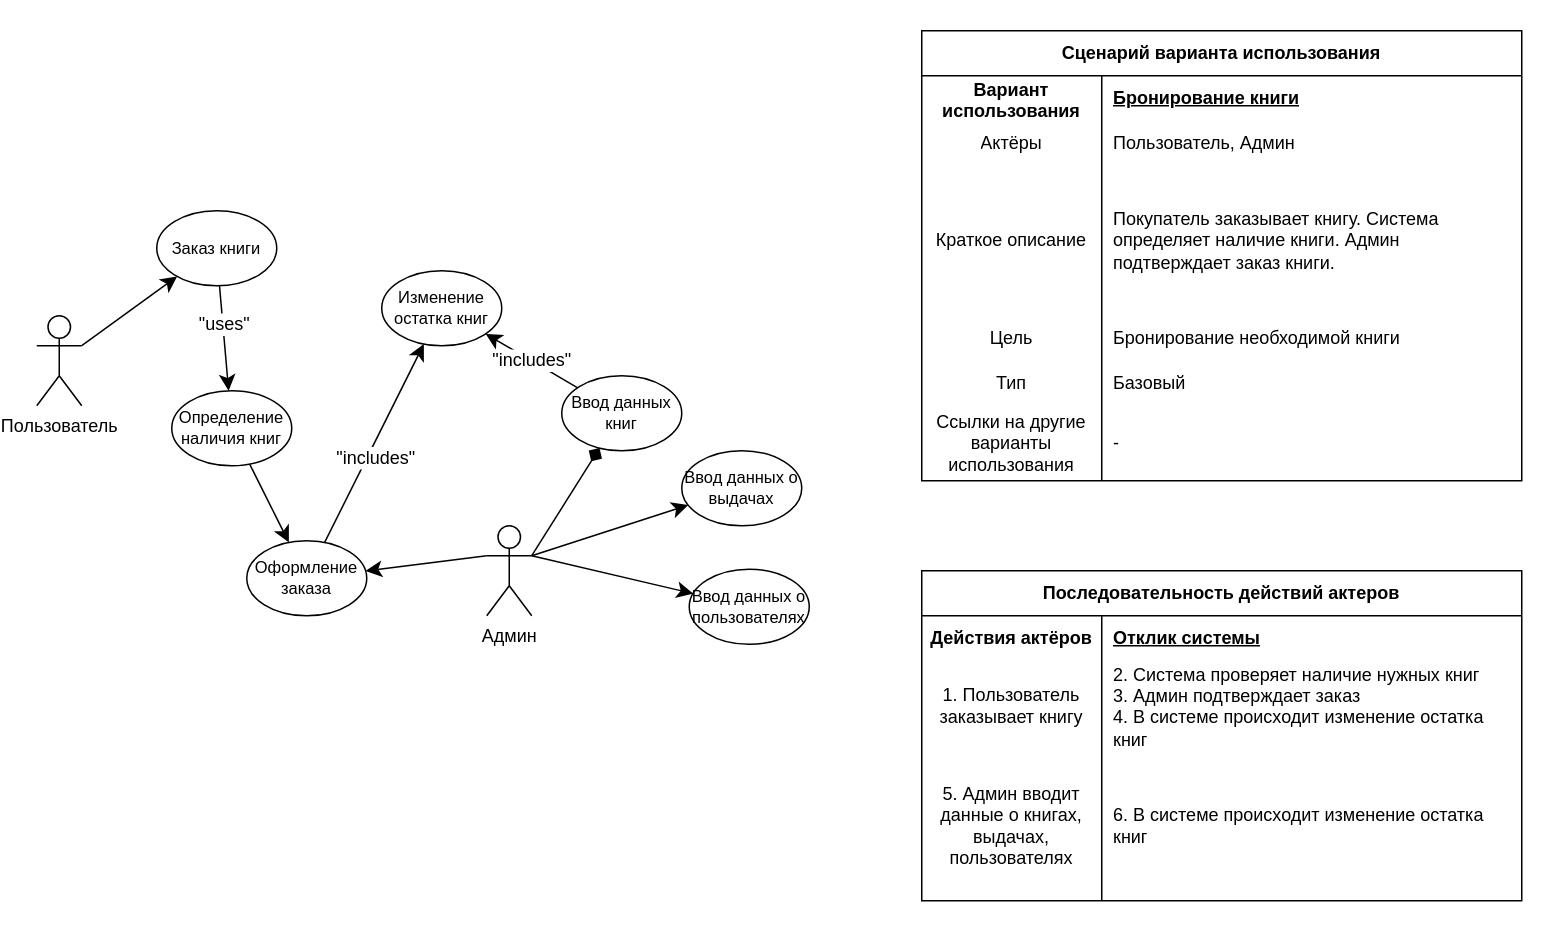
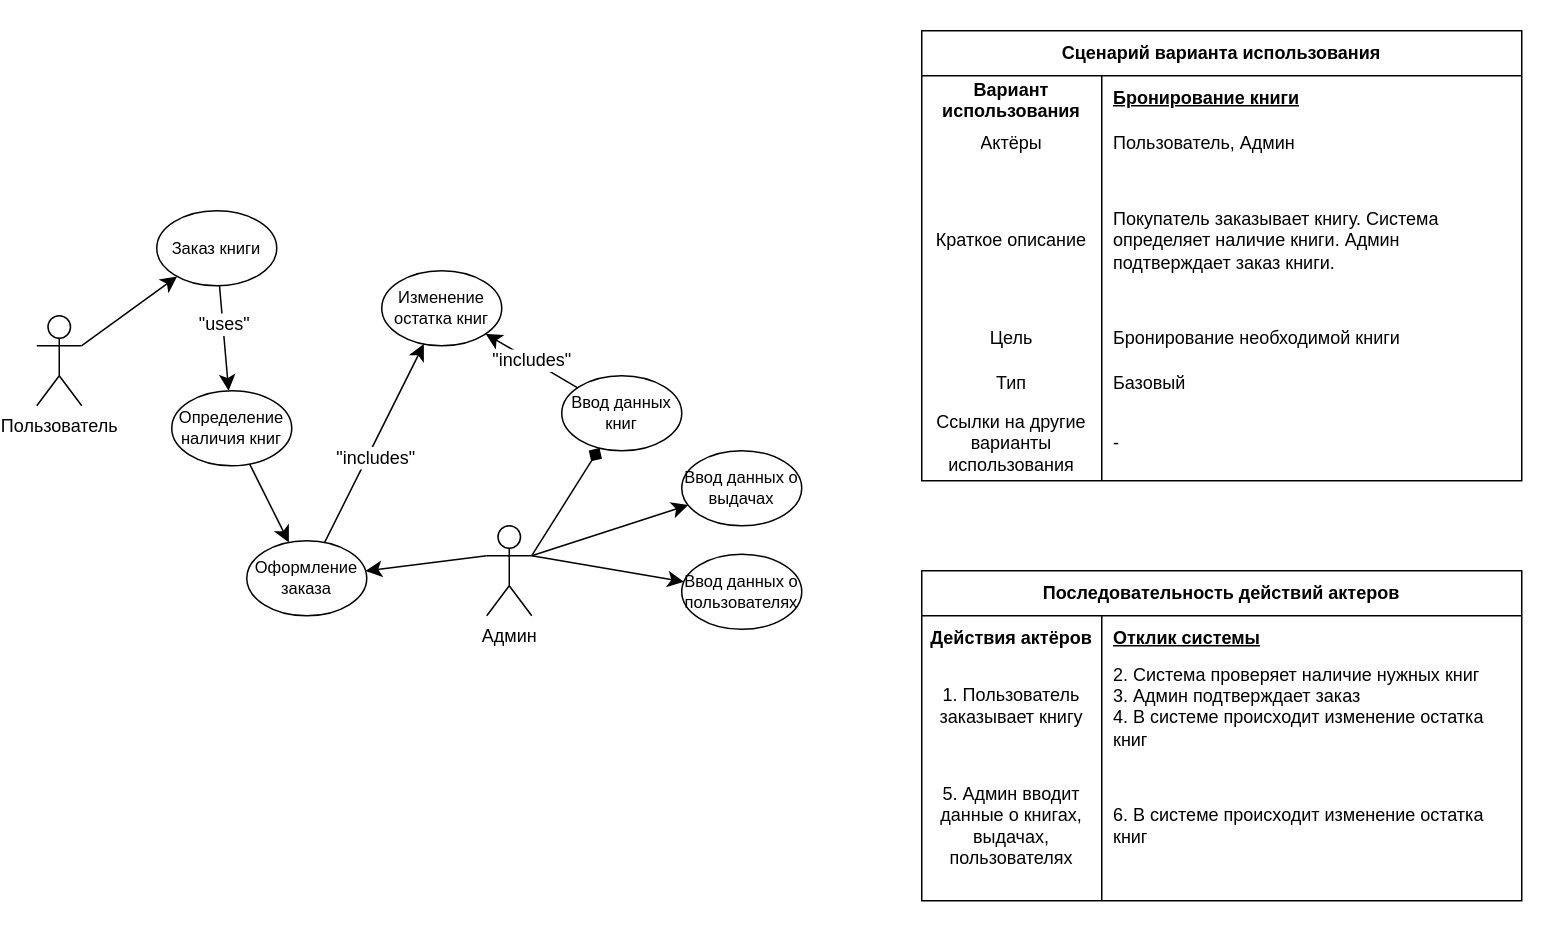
node "Ввод данных о пользователях": moved (749, 607) -> (742, 592)
